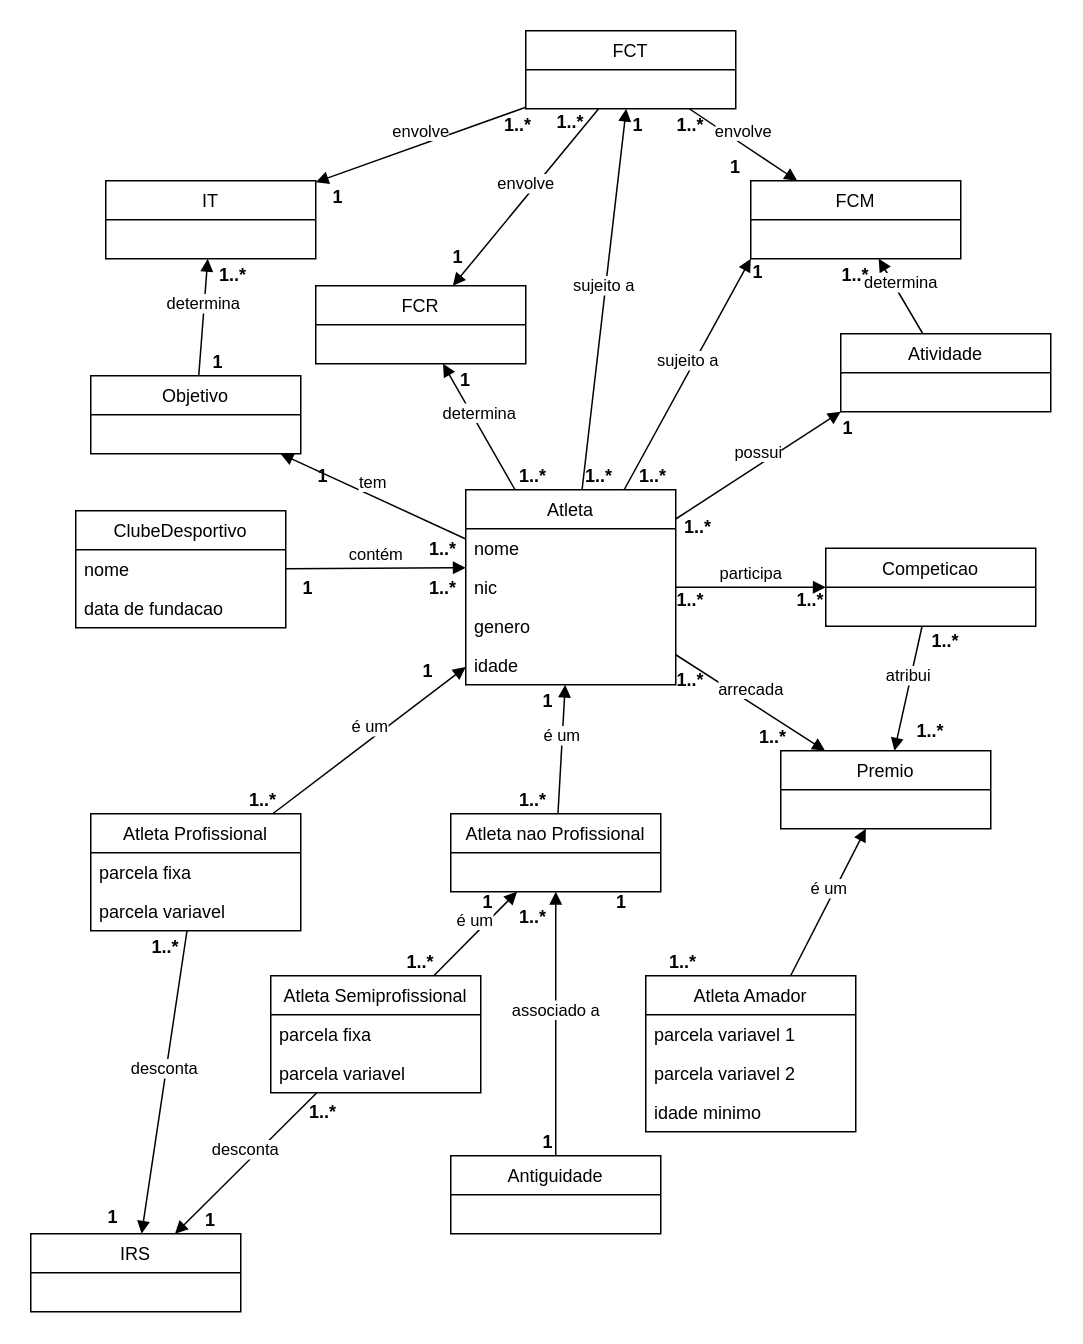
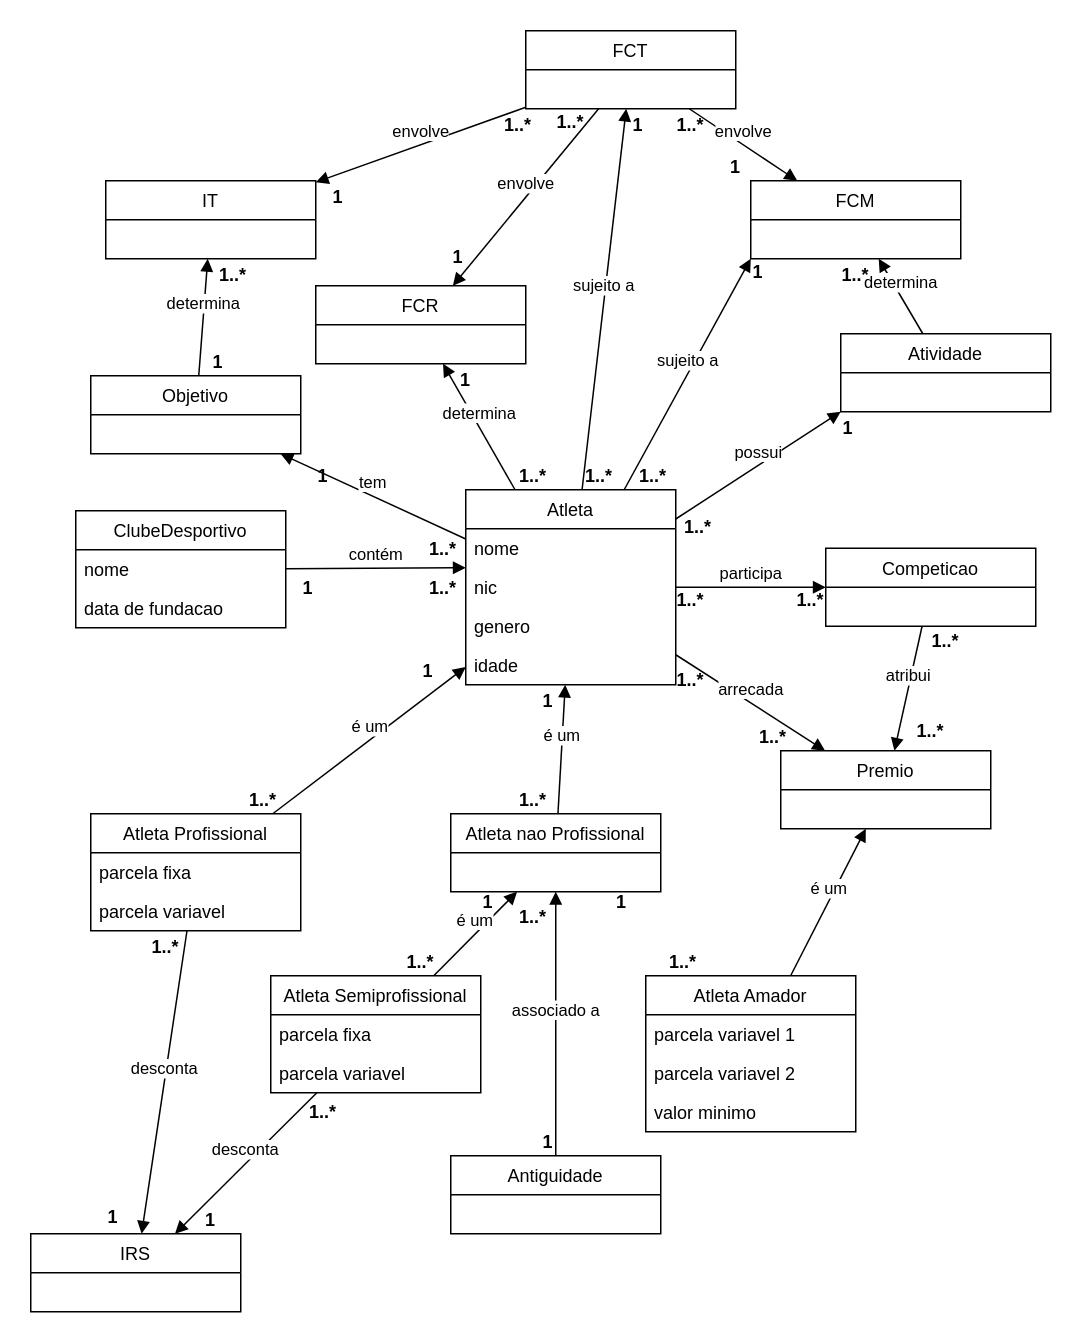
node "idade minimo": label "idade minimo" -> "valor minimo"
